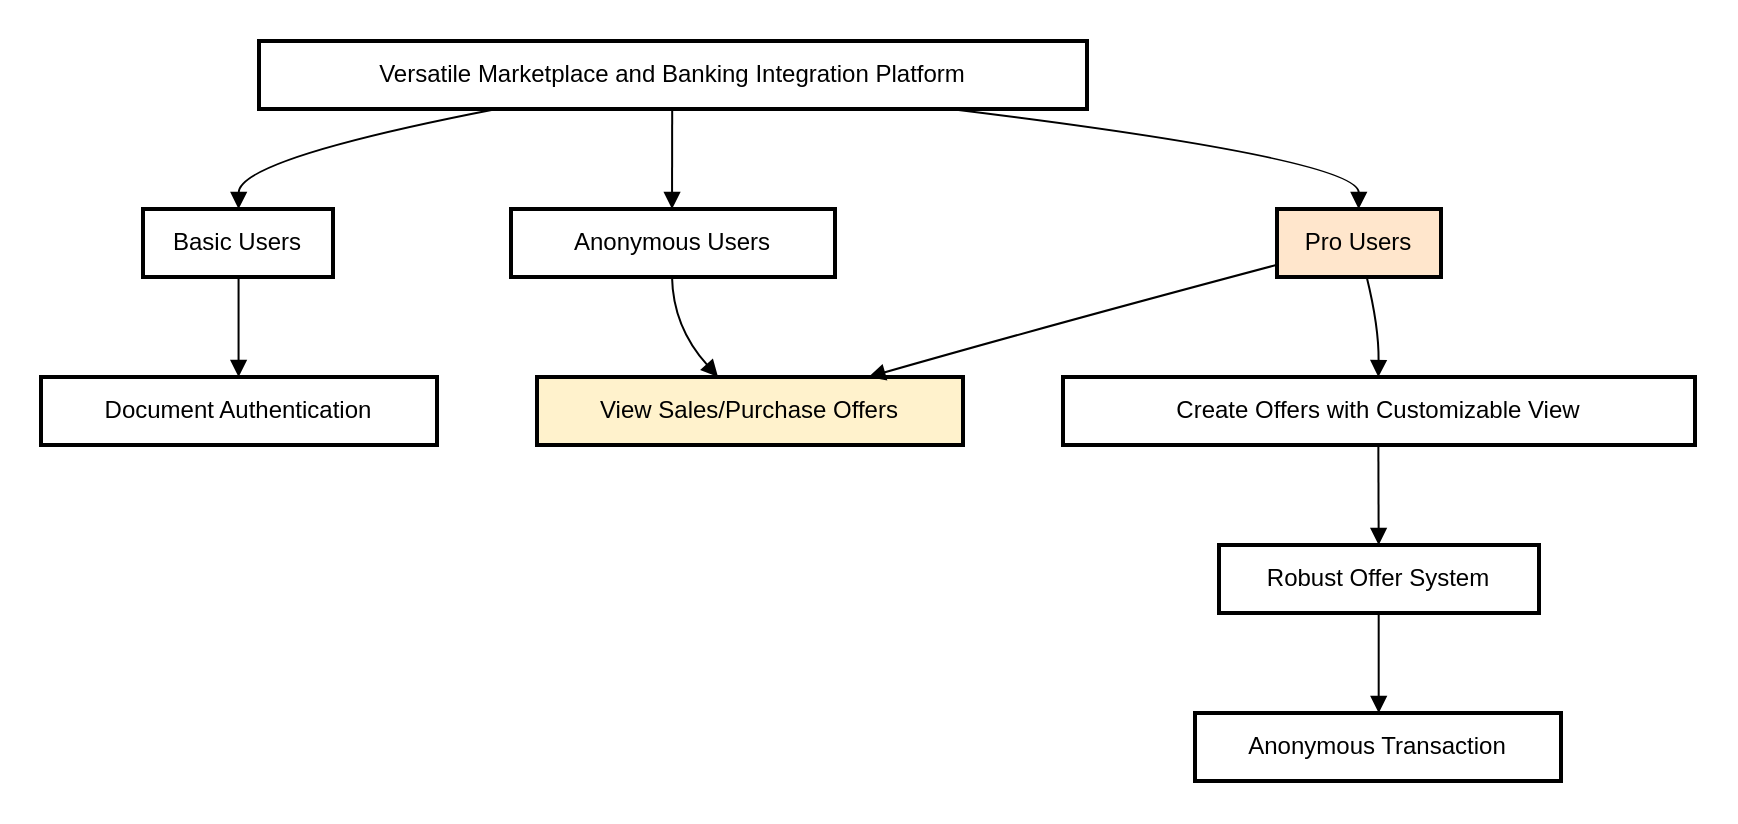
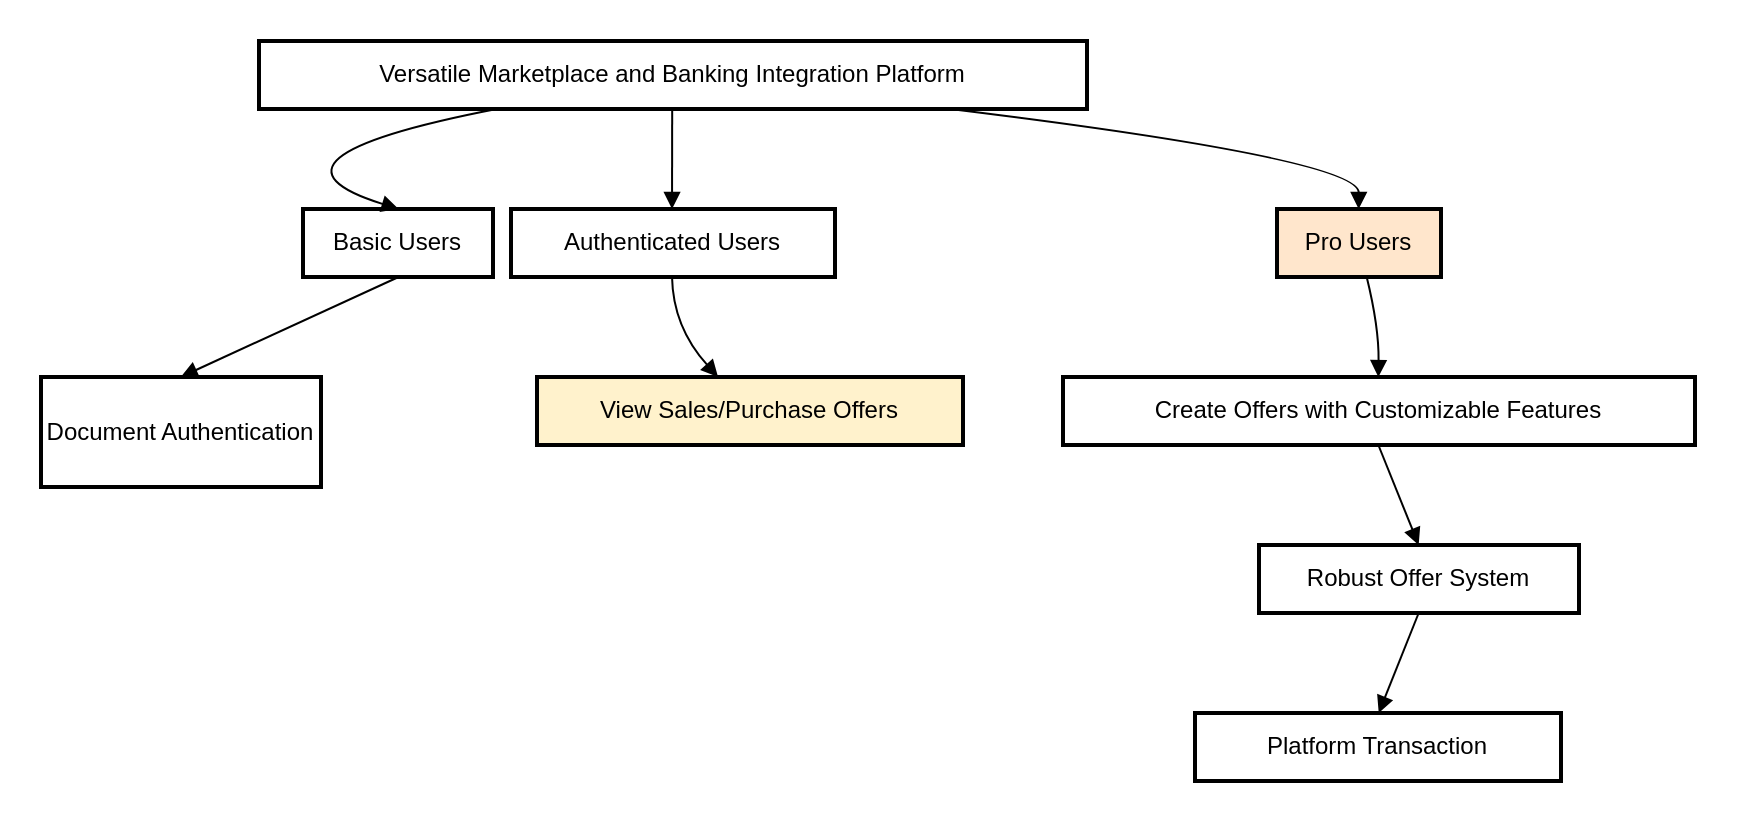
node "Basic Users": moved (238, 243) -> (398, 243)
node "Anonymous Users": label "Anonymous Users" -> "Authenticated Users"
edge "Pro Users" -> "View Sales/Purchase Offers": removed
node "Document Authentication": size 396x68 -> 280x110
node "Create Offers with Customizable View": label "Create Offers with Customizable View" -> "Create Offers with Customizable Features"
node "Robust Offer System": moved (1379, 579) -> (1419, 579)
node "Anonymous Transaction": label "Anonymous Transaction" -> "Platform Transaction"
